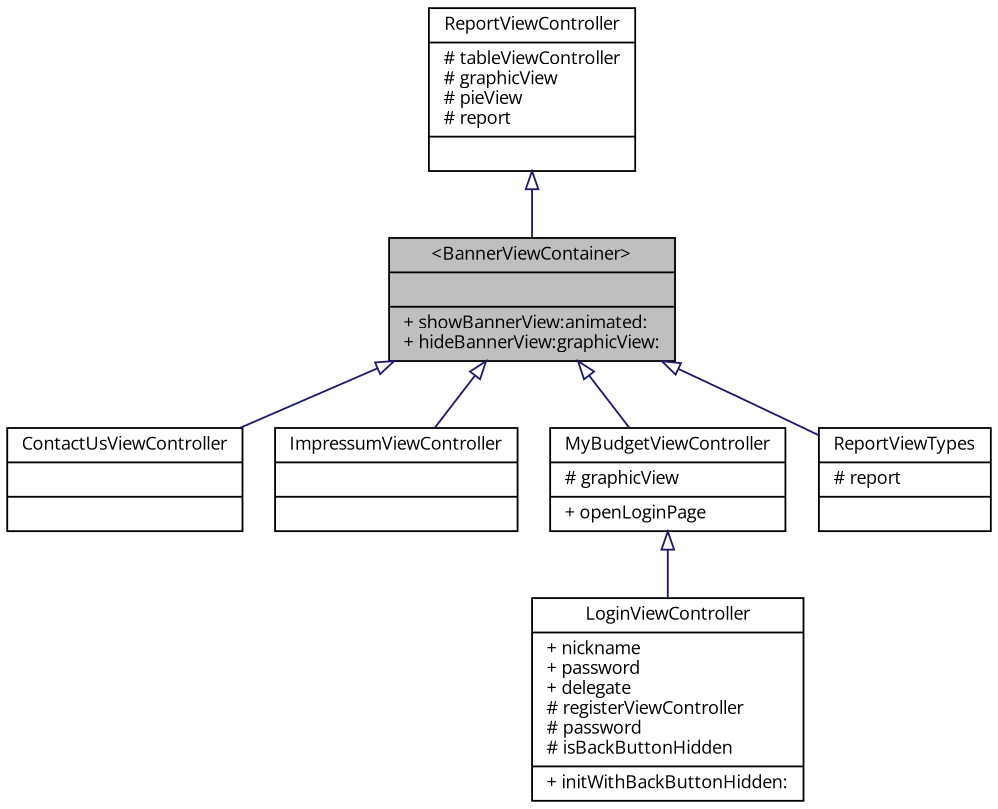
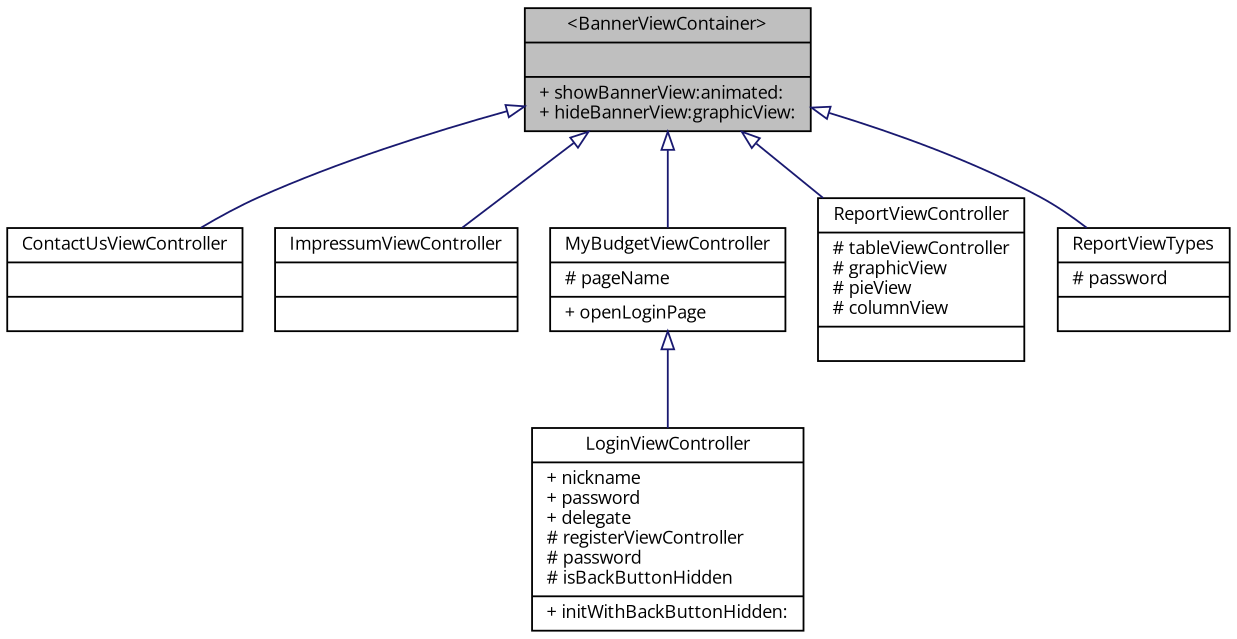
node "ReportViewController": text "# report" -> "# columnView"
edge "<BannerViewContainer>" -> "ReportViewController": reversed
node "MyBudgetViewController": text "# graphicView" -> "# pageName"
node "ReportViewTypes": text "# report" -> "# password"
